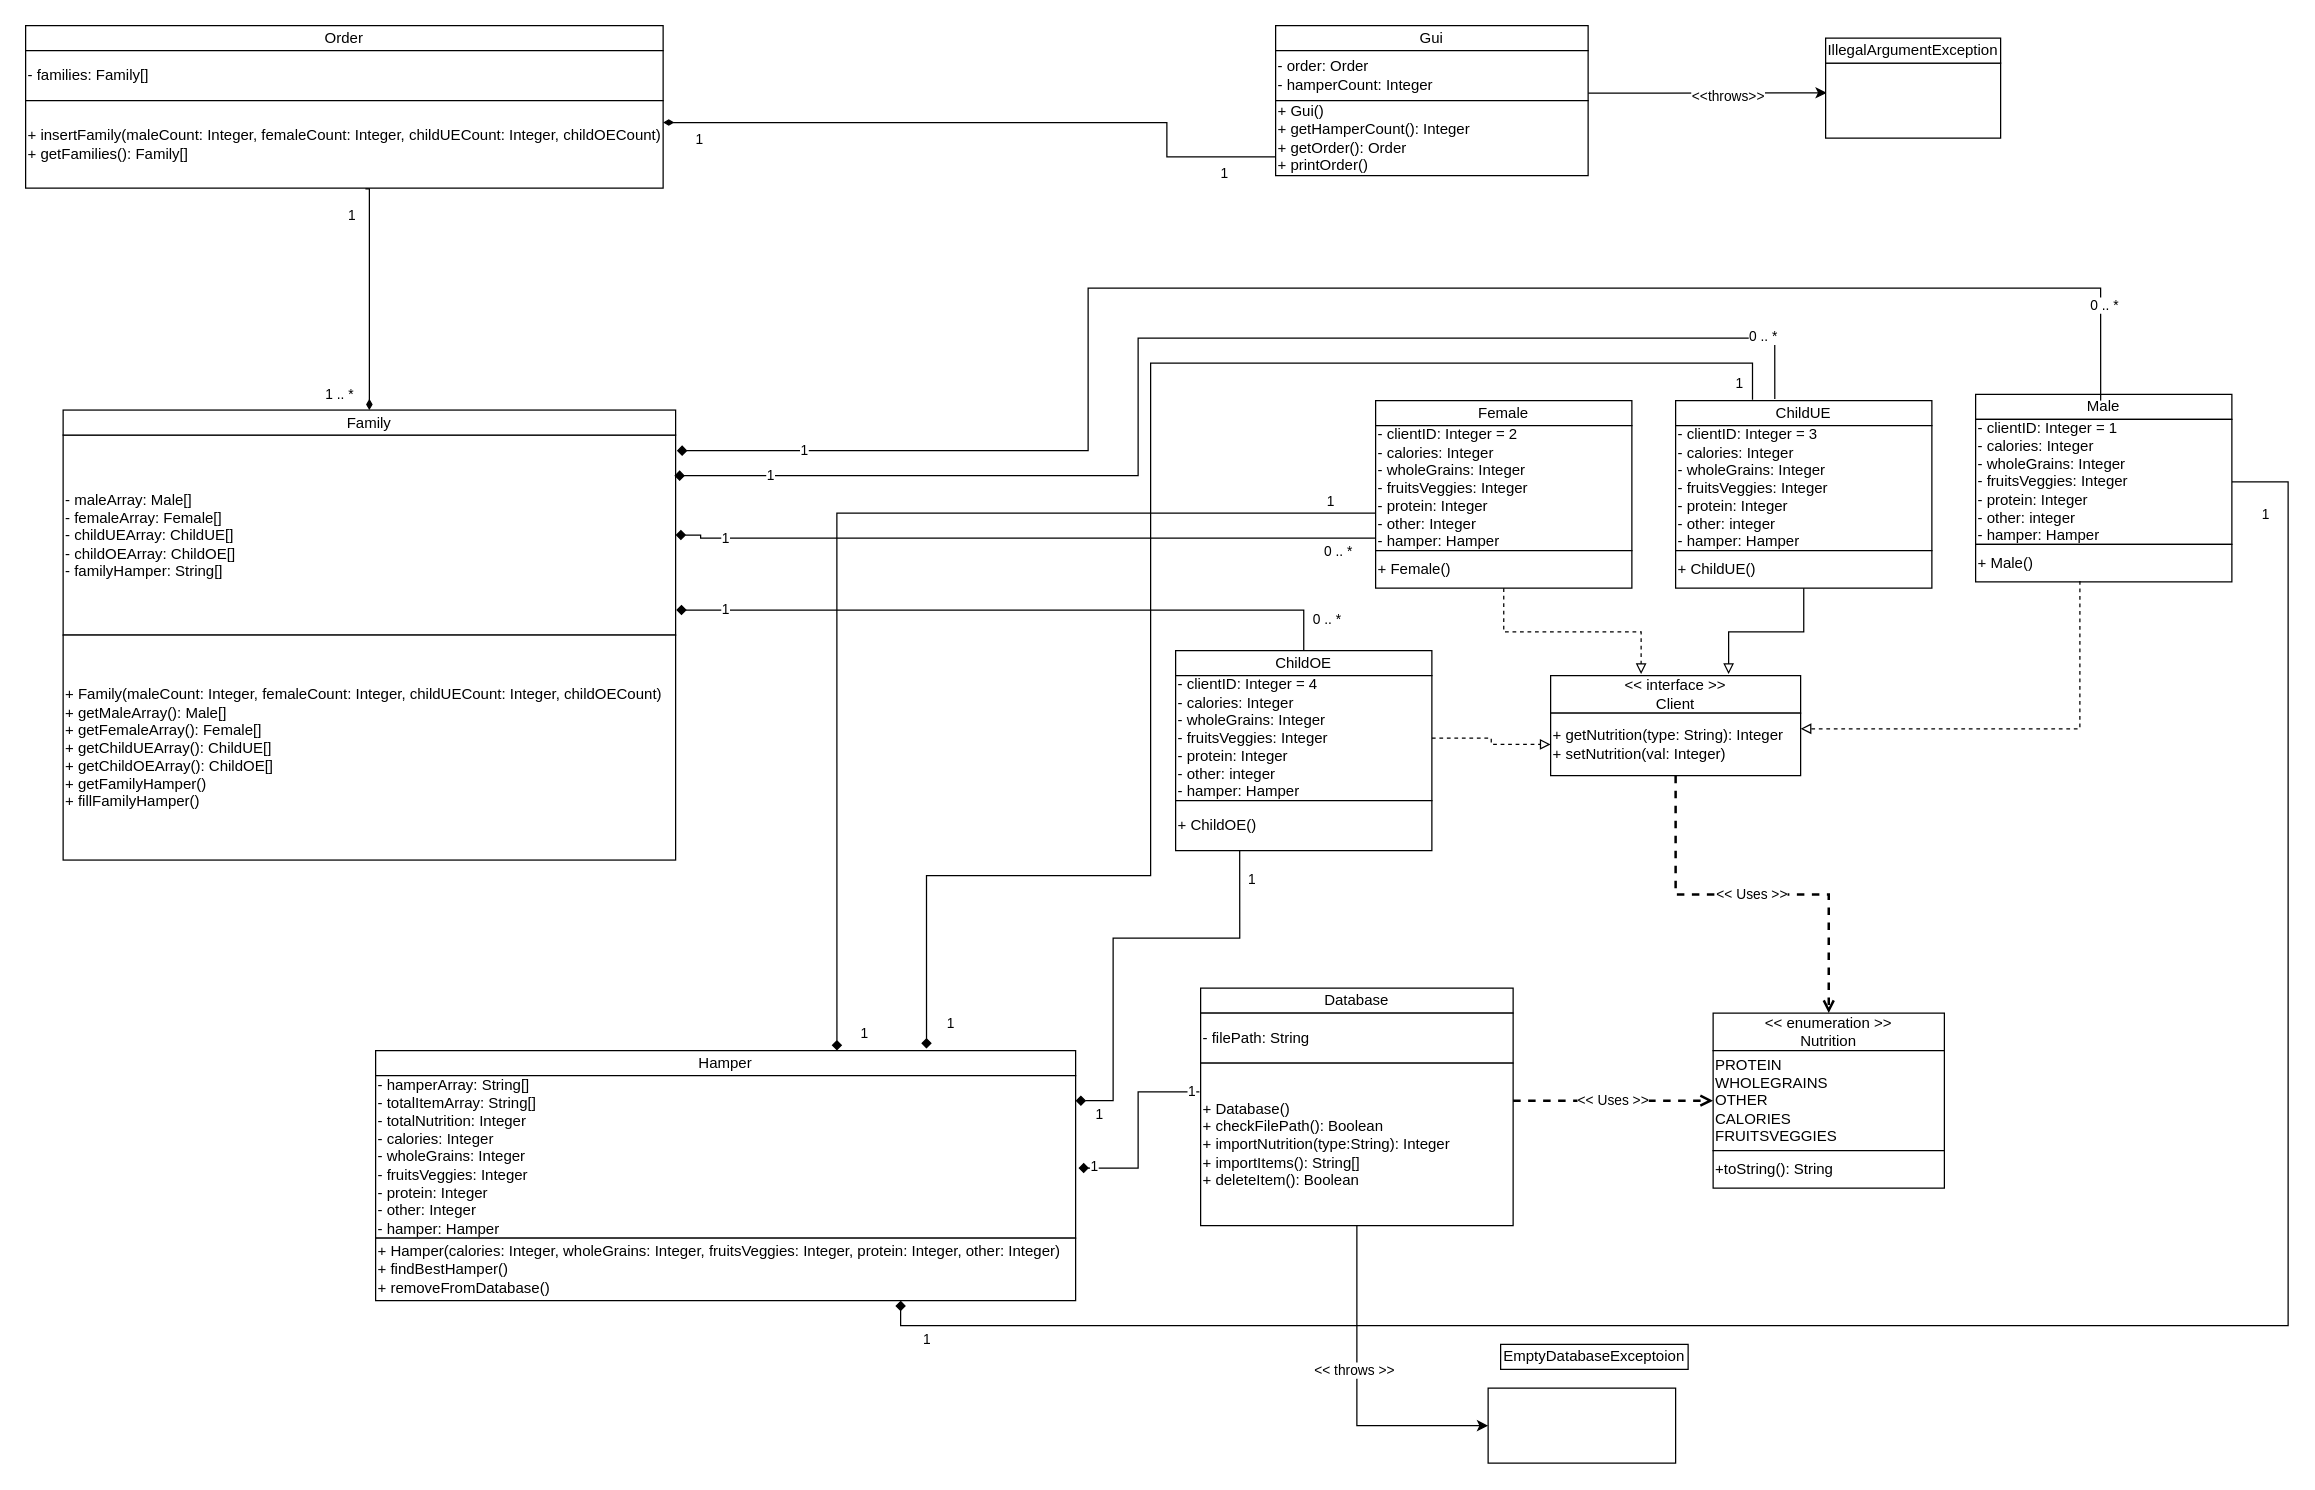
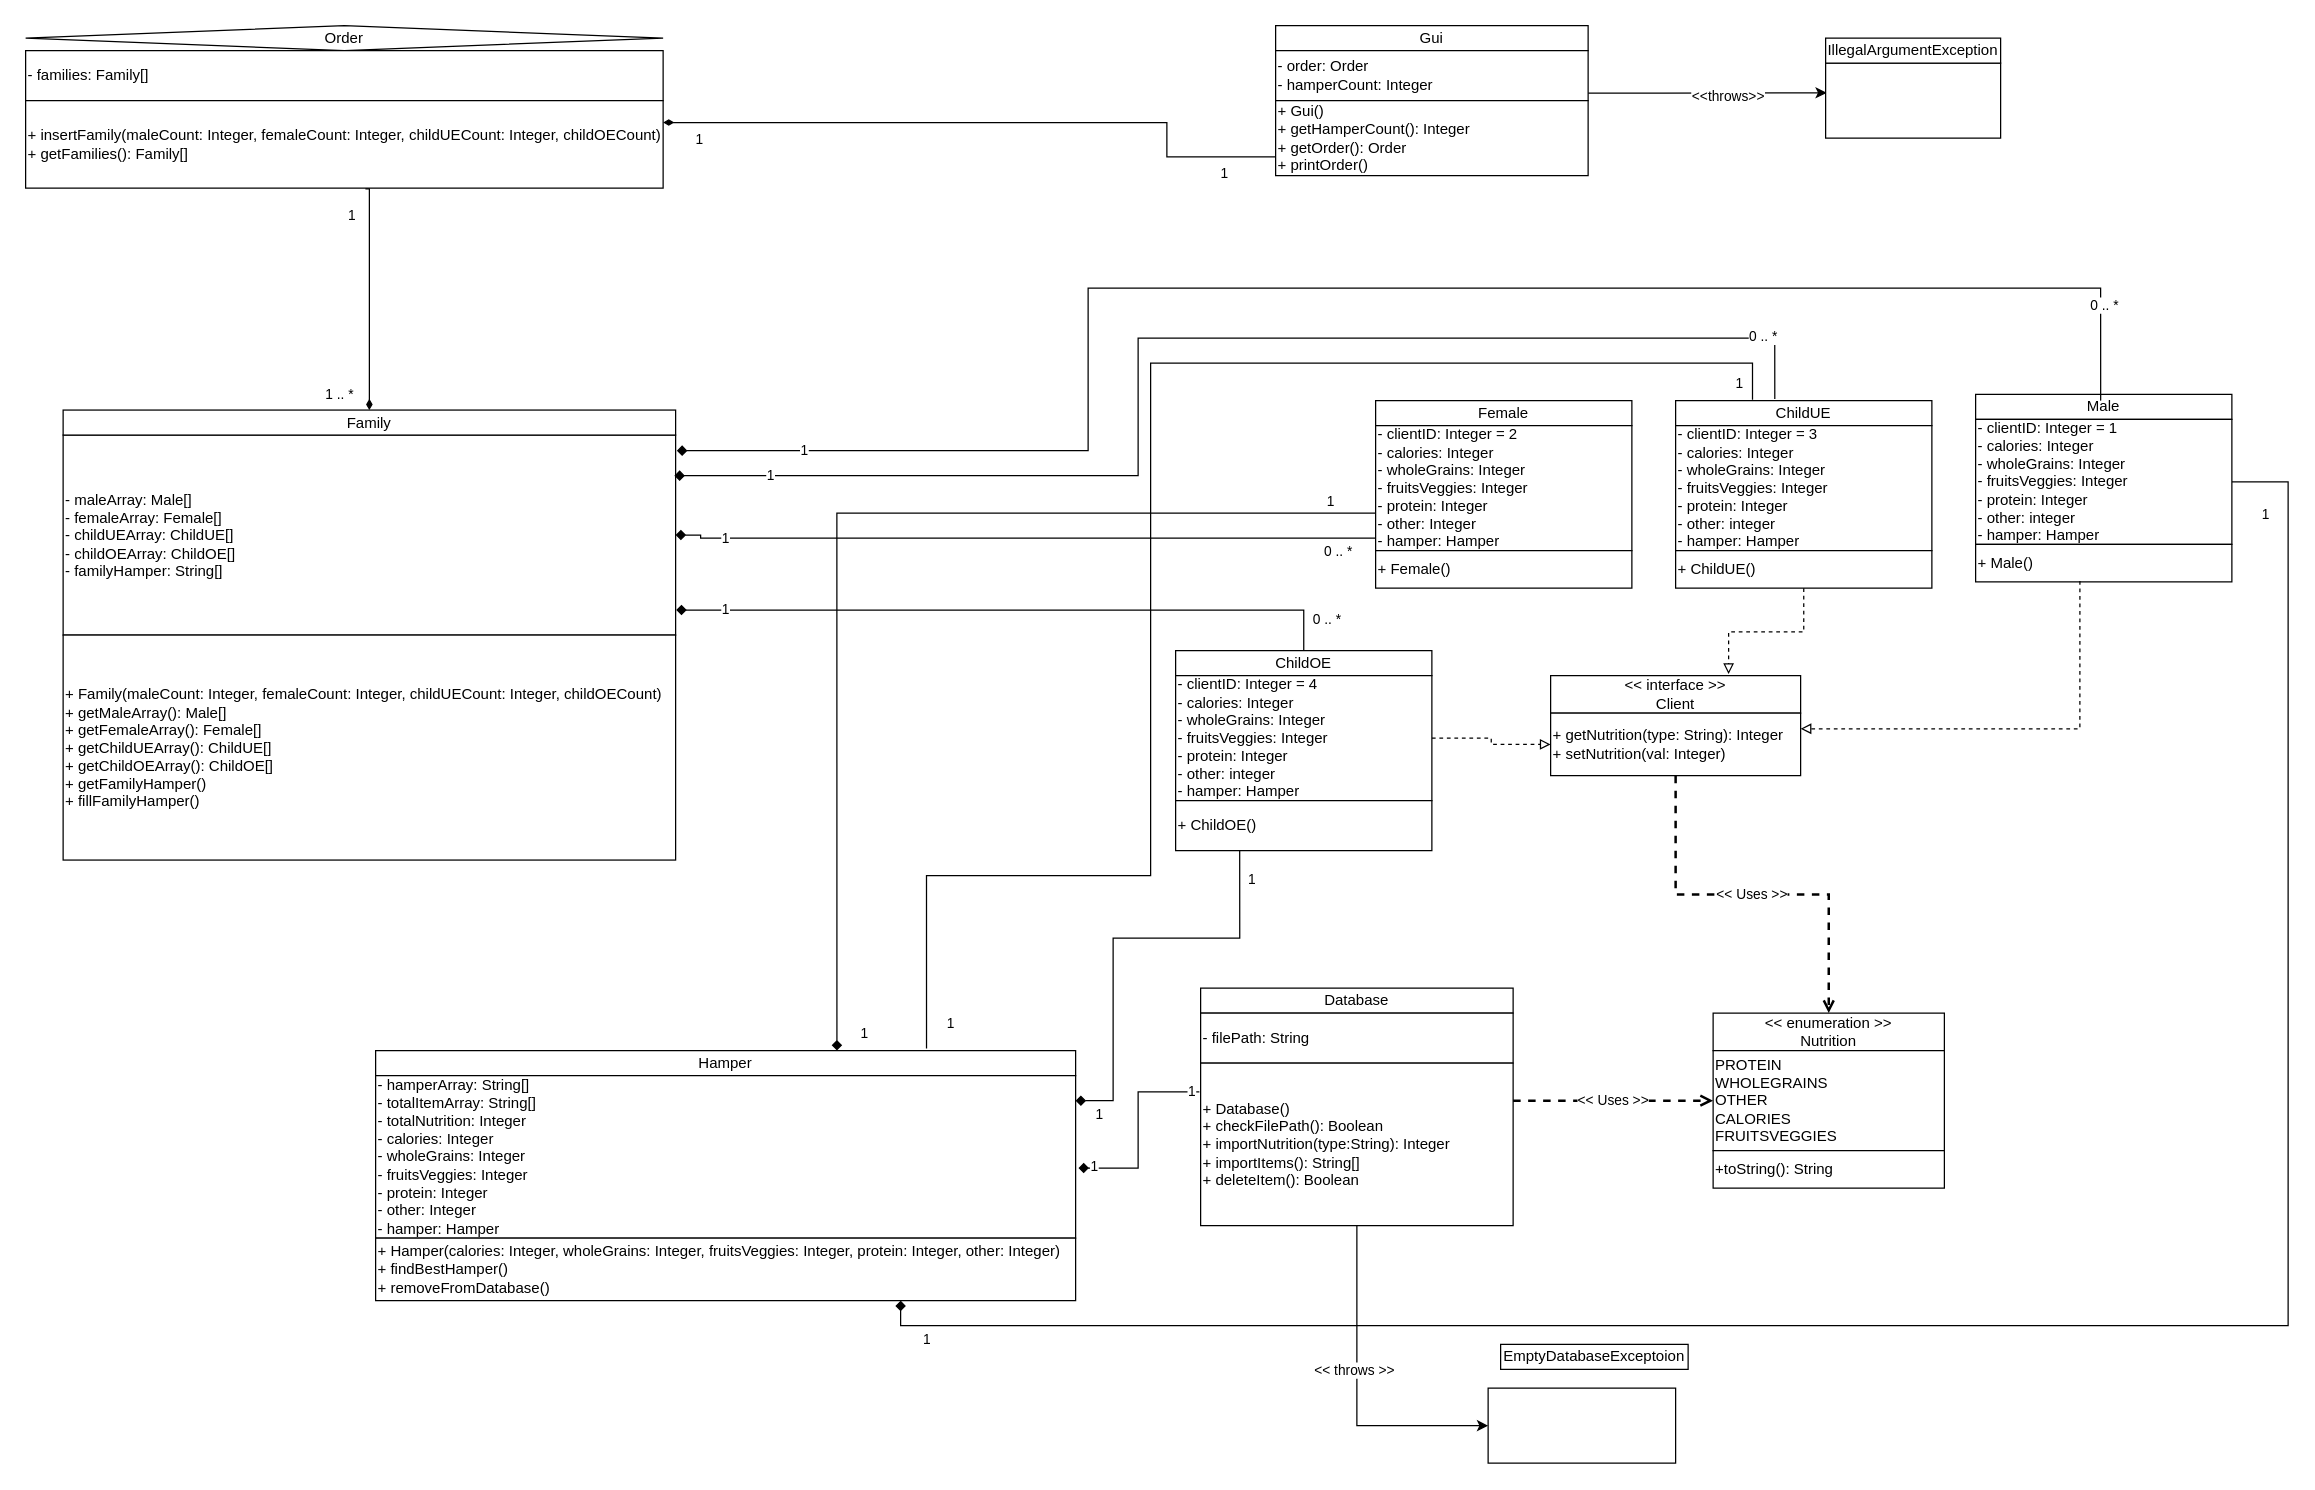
node "Order": shape rectangle -> diamond
edge "+ Female()" -> "<< interface >> Client": removed
edge "+ ChildUE()" -> "<< interface >> Client": style solid -> dashed
edge "ChildUE" -> "Hamper": arrowhead diamond -> none
